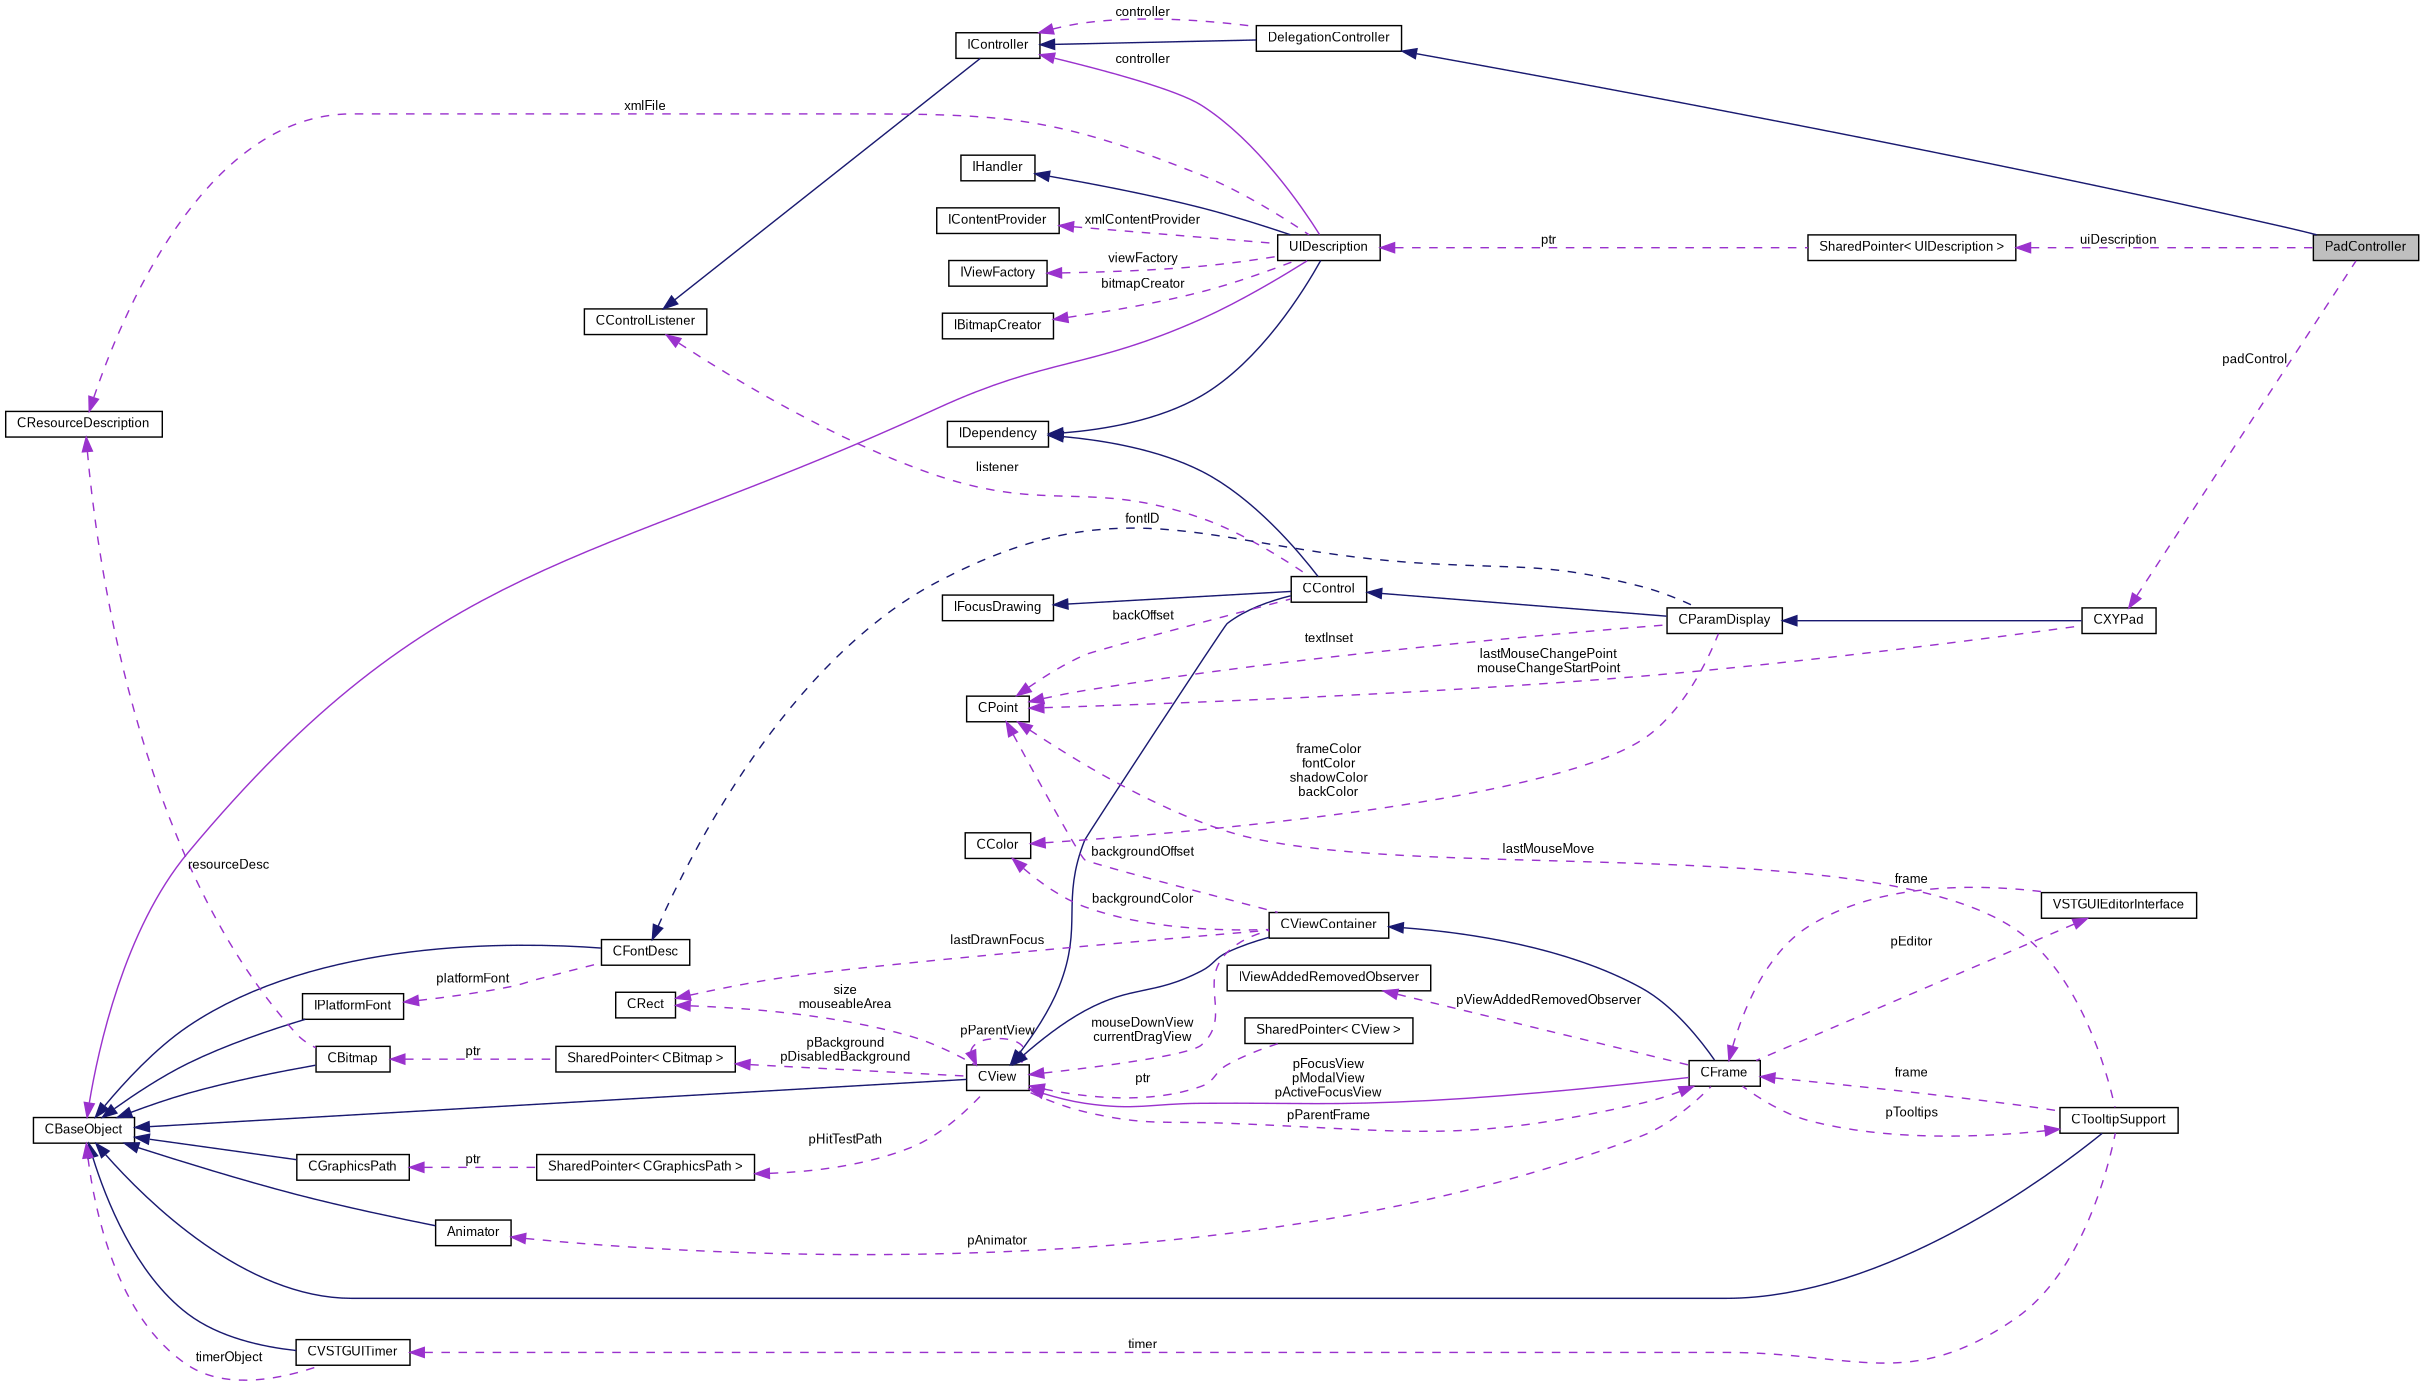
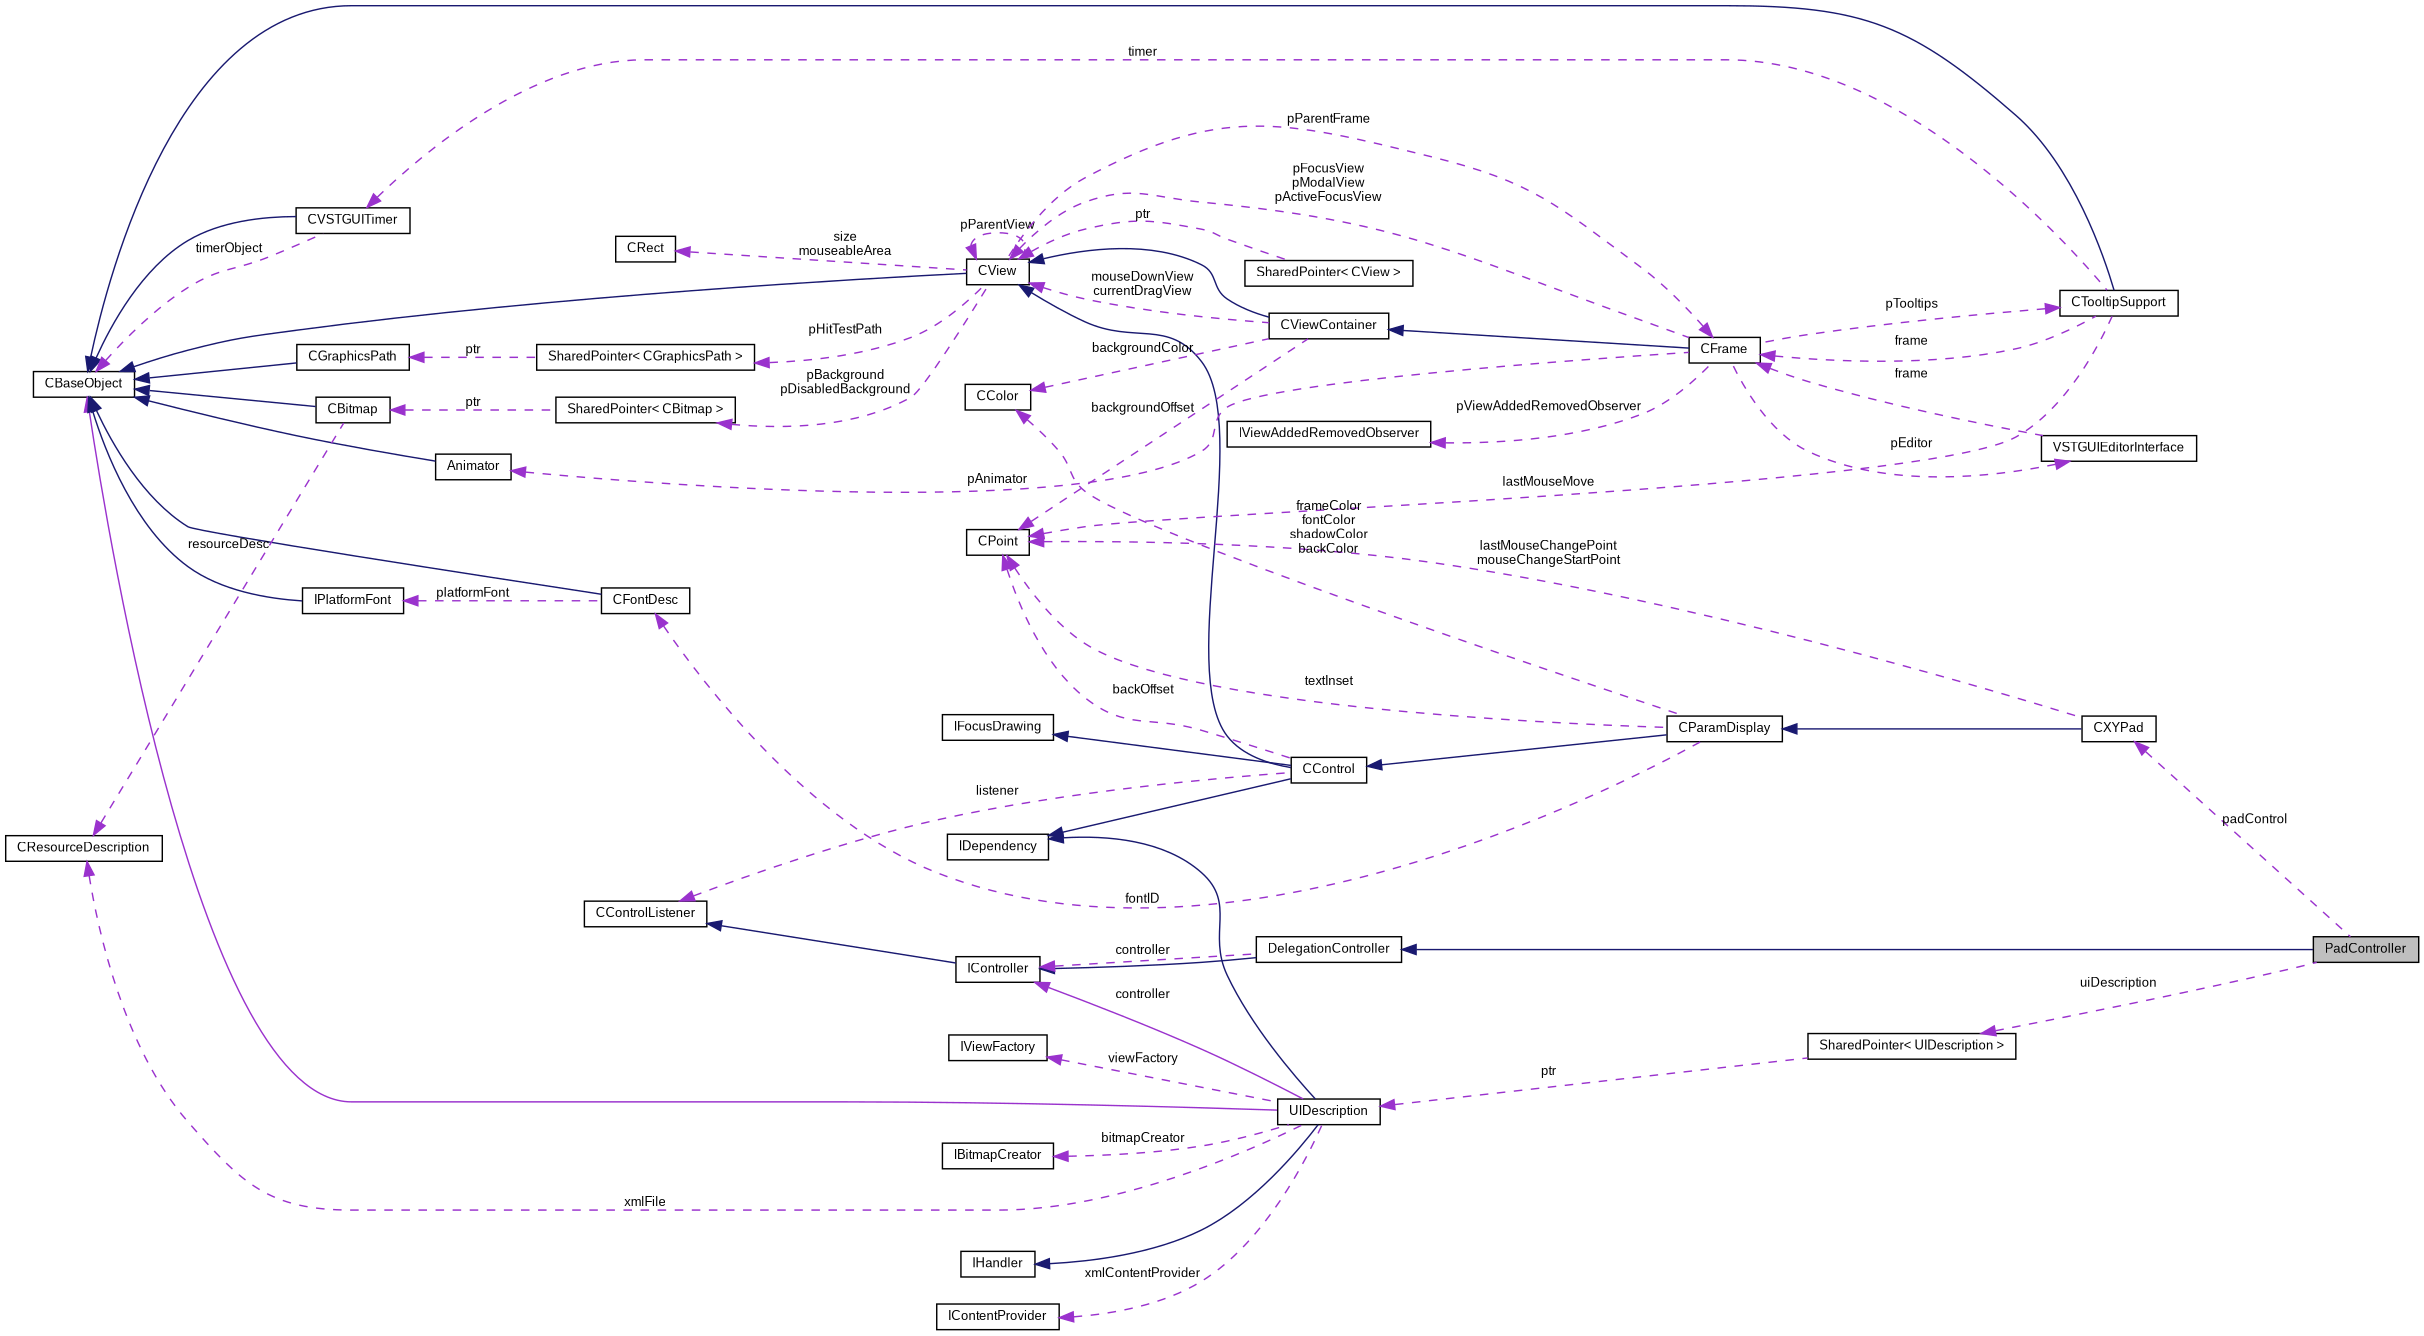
edge "CParamDisplay" -> "CFontDesc": color midnightblue -> darkorchid3
edge "CViewContainer" -> "CRect": removed, label "lastDrawnFocus"
edge "CFrame" -> "CView": style solid -> dashed
